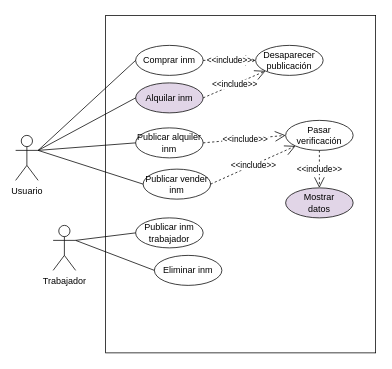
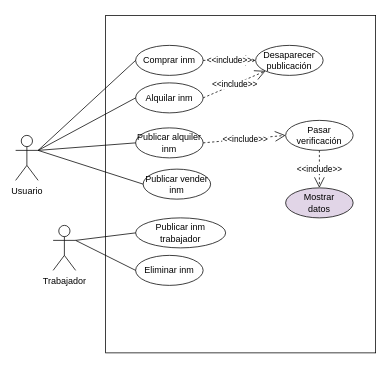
node "Alquilar inm": fillcolor #e1d5e7 -> #ffffff
edge "Publicar vender inm" -> "Pasar verificación": removed, label "<<include>>"
node "Publicar inm trabajador": size 68x30 -> 90x30
node "Eliminar inm": moved (188, 270) -> (169, 270)
